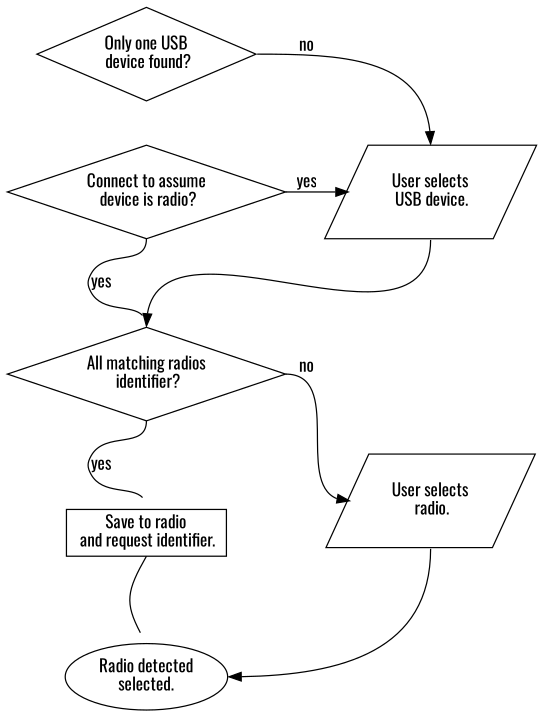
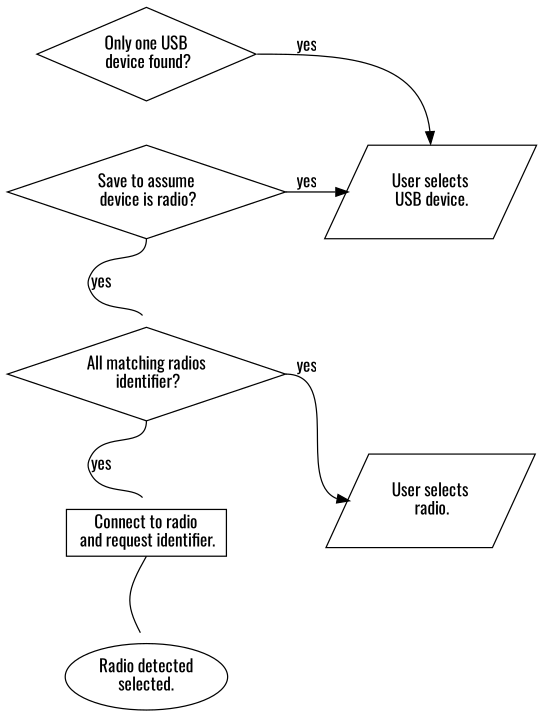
edge "Only one USB device found?" -> "User selects USB device.": label "no" -> "yes"
node "Connect to assume device is radio?": label "Connect to assume device is radio?" -> "Save to assume device is radio?"
edge "User selects USB device." -> "All matching radios identifier?": removed
edge "All matching radios identifier?" -> "User selects radio.": label "no" -> "yes"
node "Save to radio and request identifier.": label "Save to radio and request identifier." -> "Connect to radio and request identifier."
edge "User selects radio." -> "Radio detected selected.": removed
